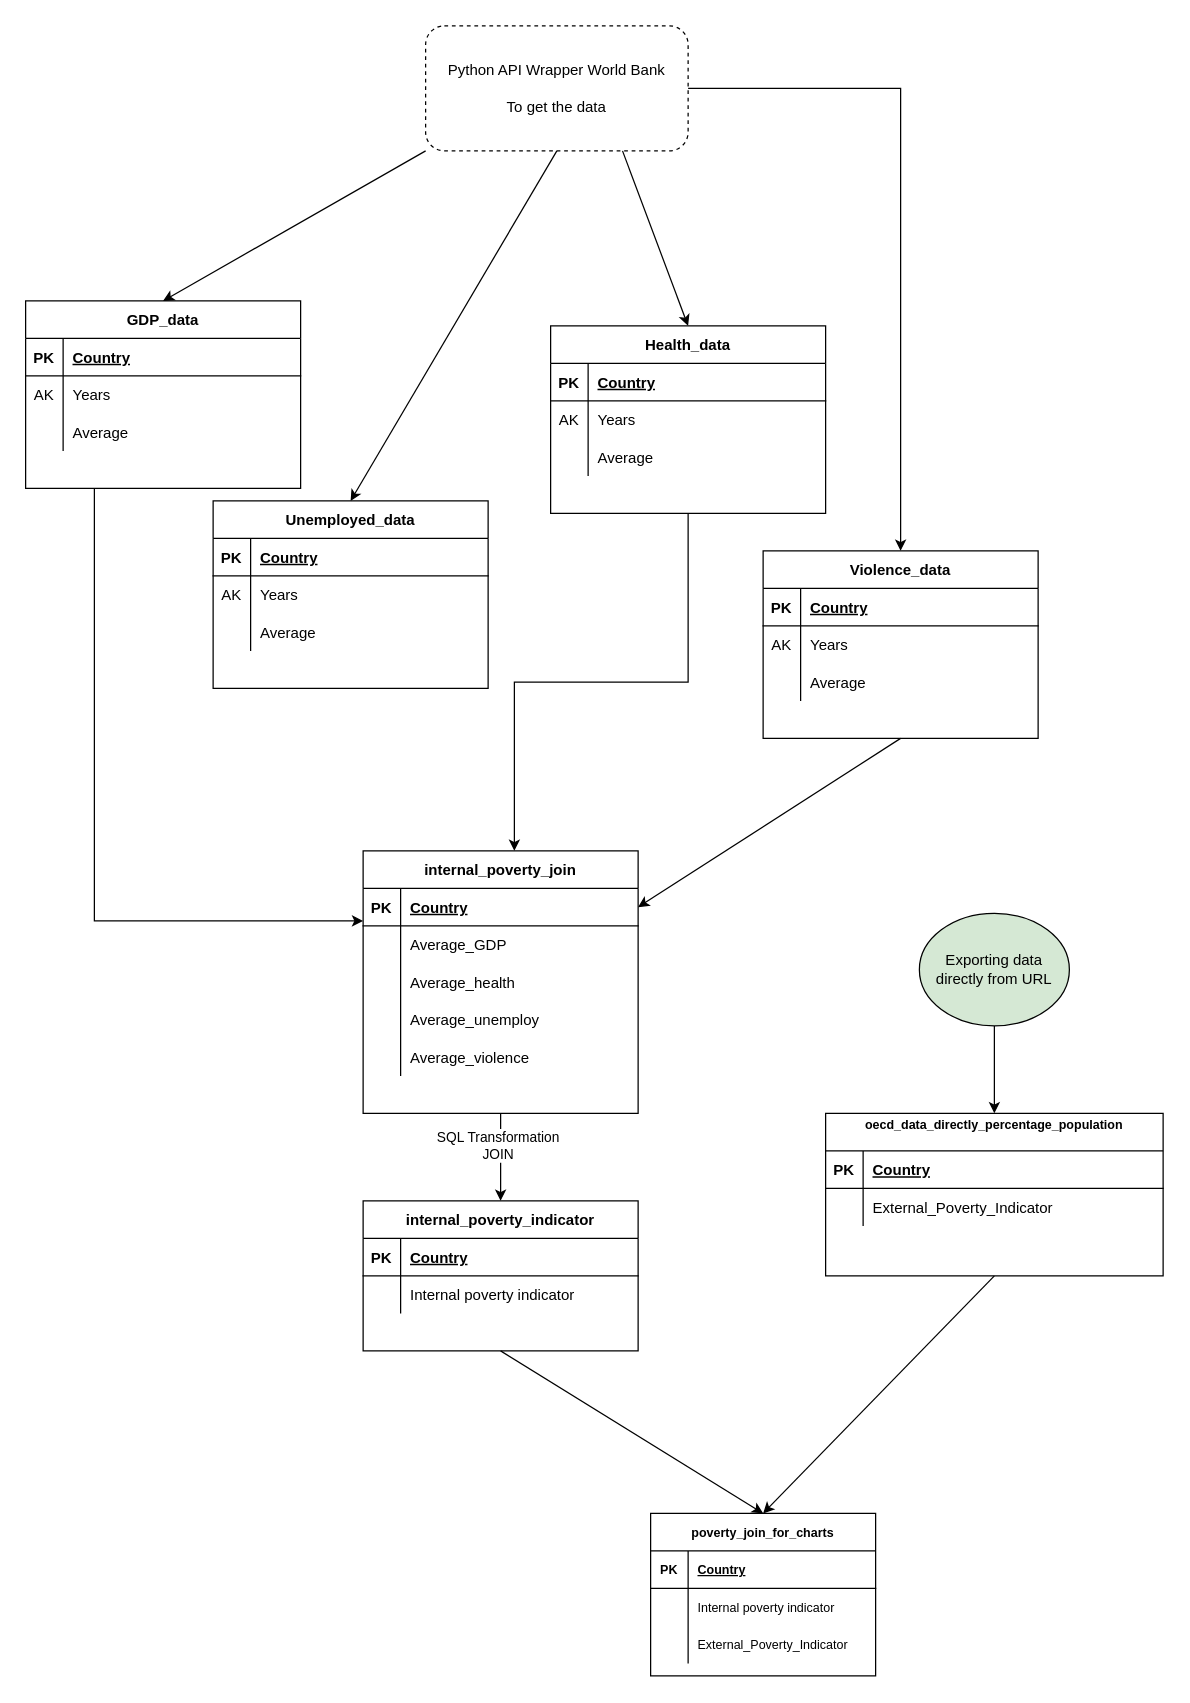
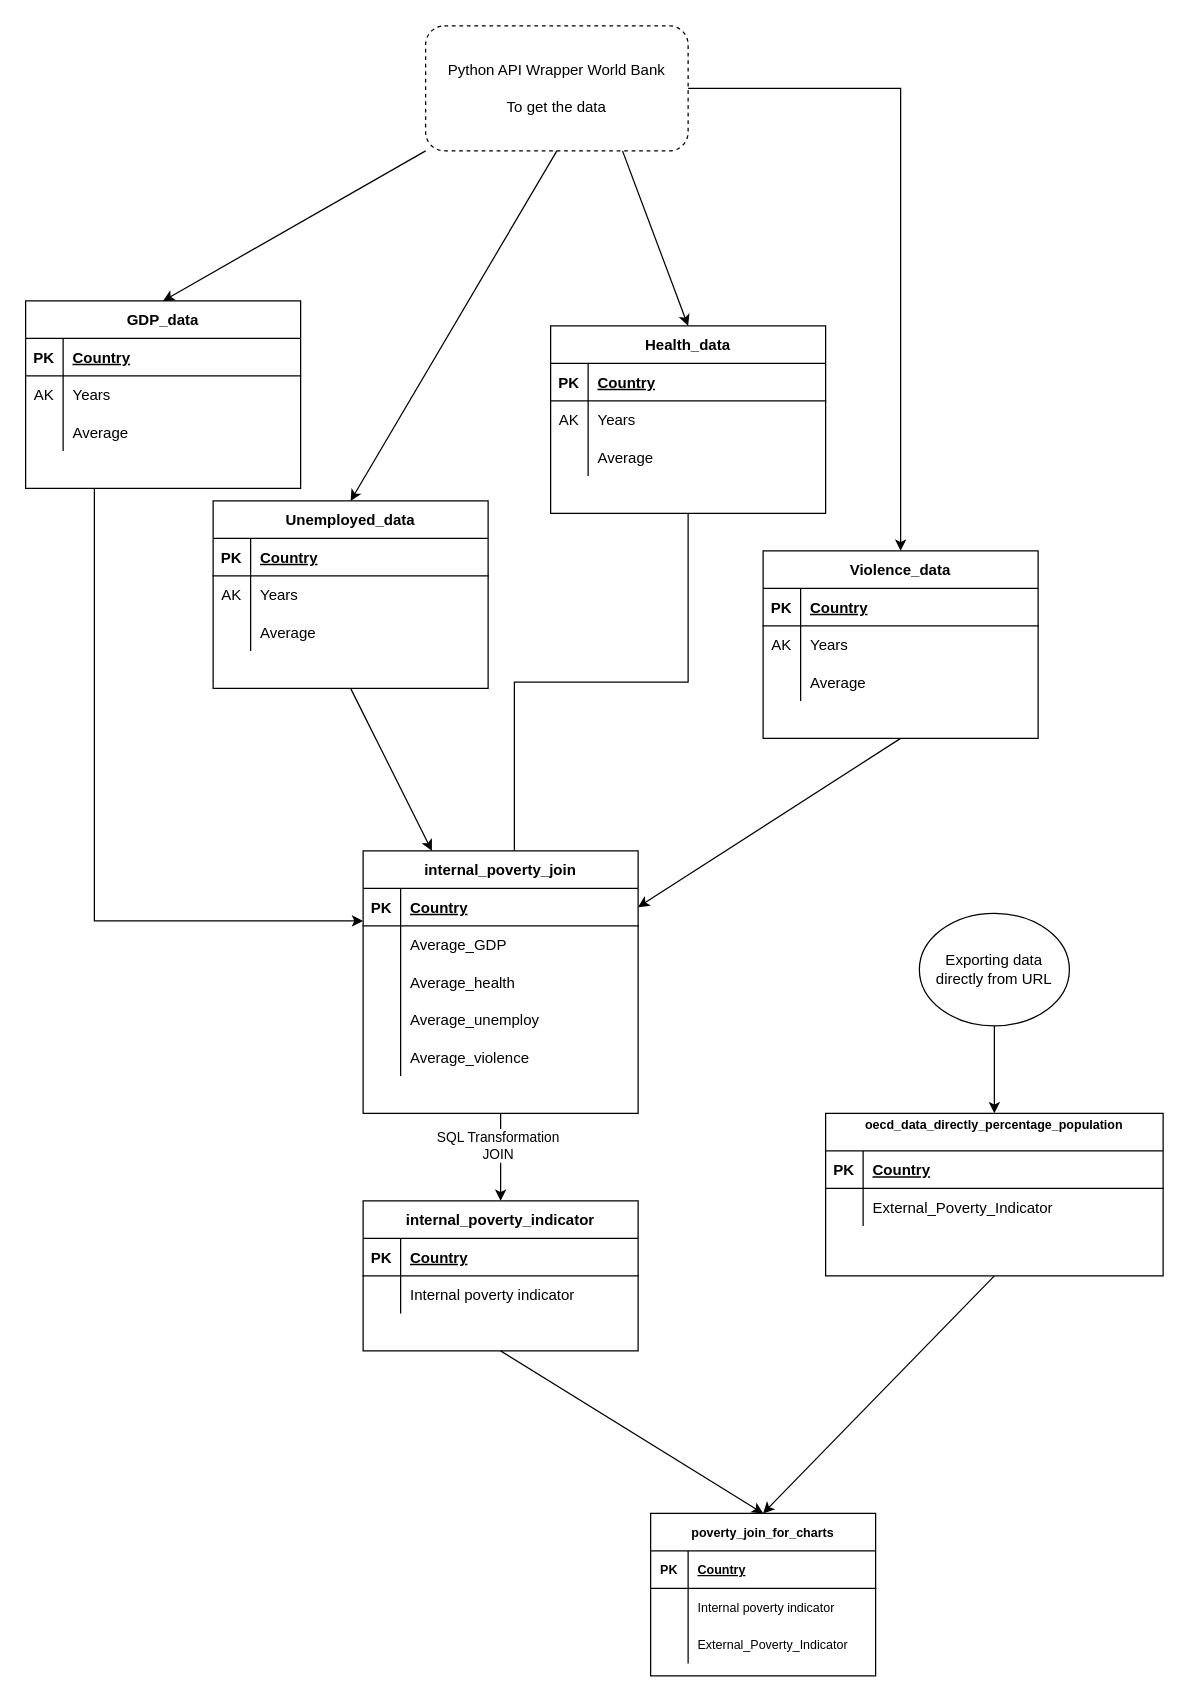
edge "Unemployed_data" -> "internal_poverty_join": added
edge "Health_data" -> "internal_poverty_join": arrowhead classic -> none
node "Exporting data directly from URL": fillcolor #d5e8d4 -> #ffffff
